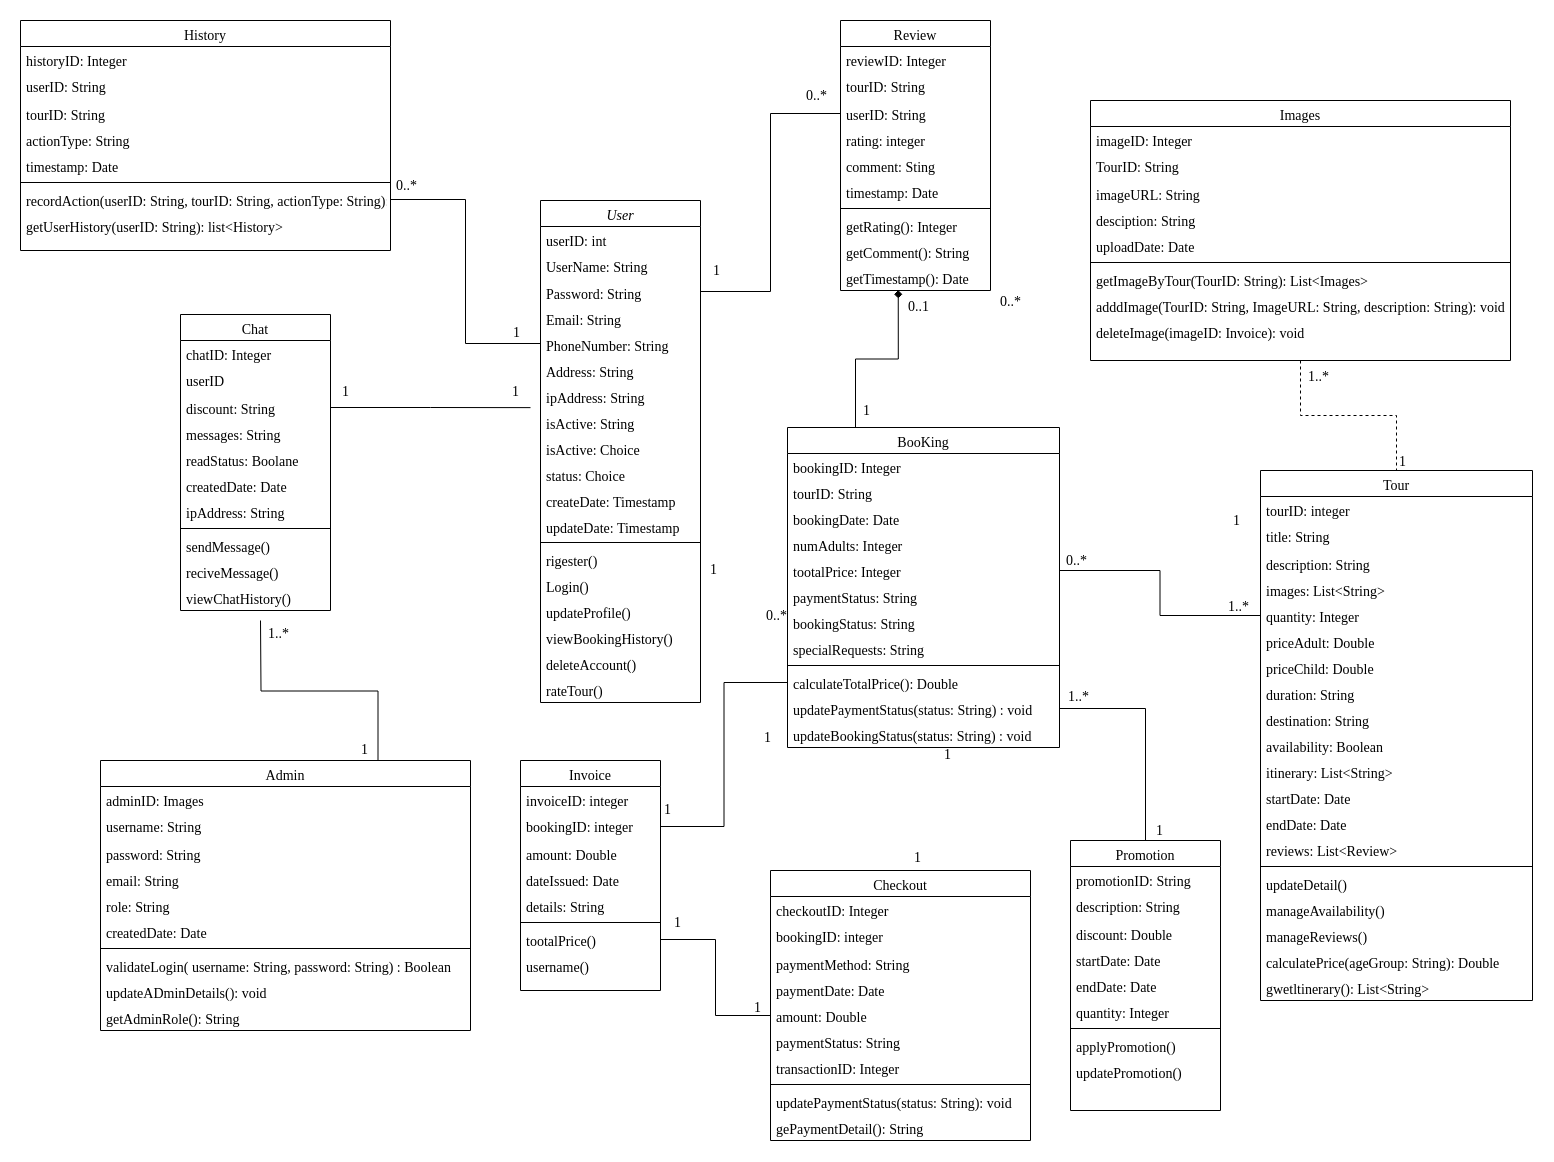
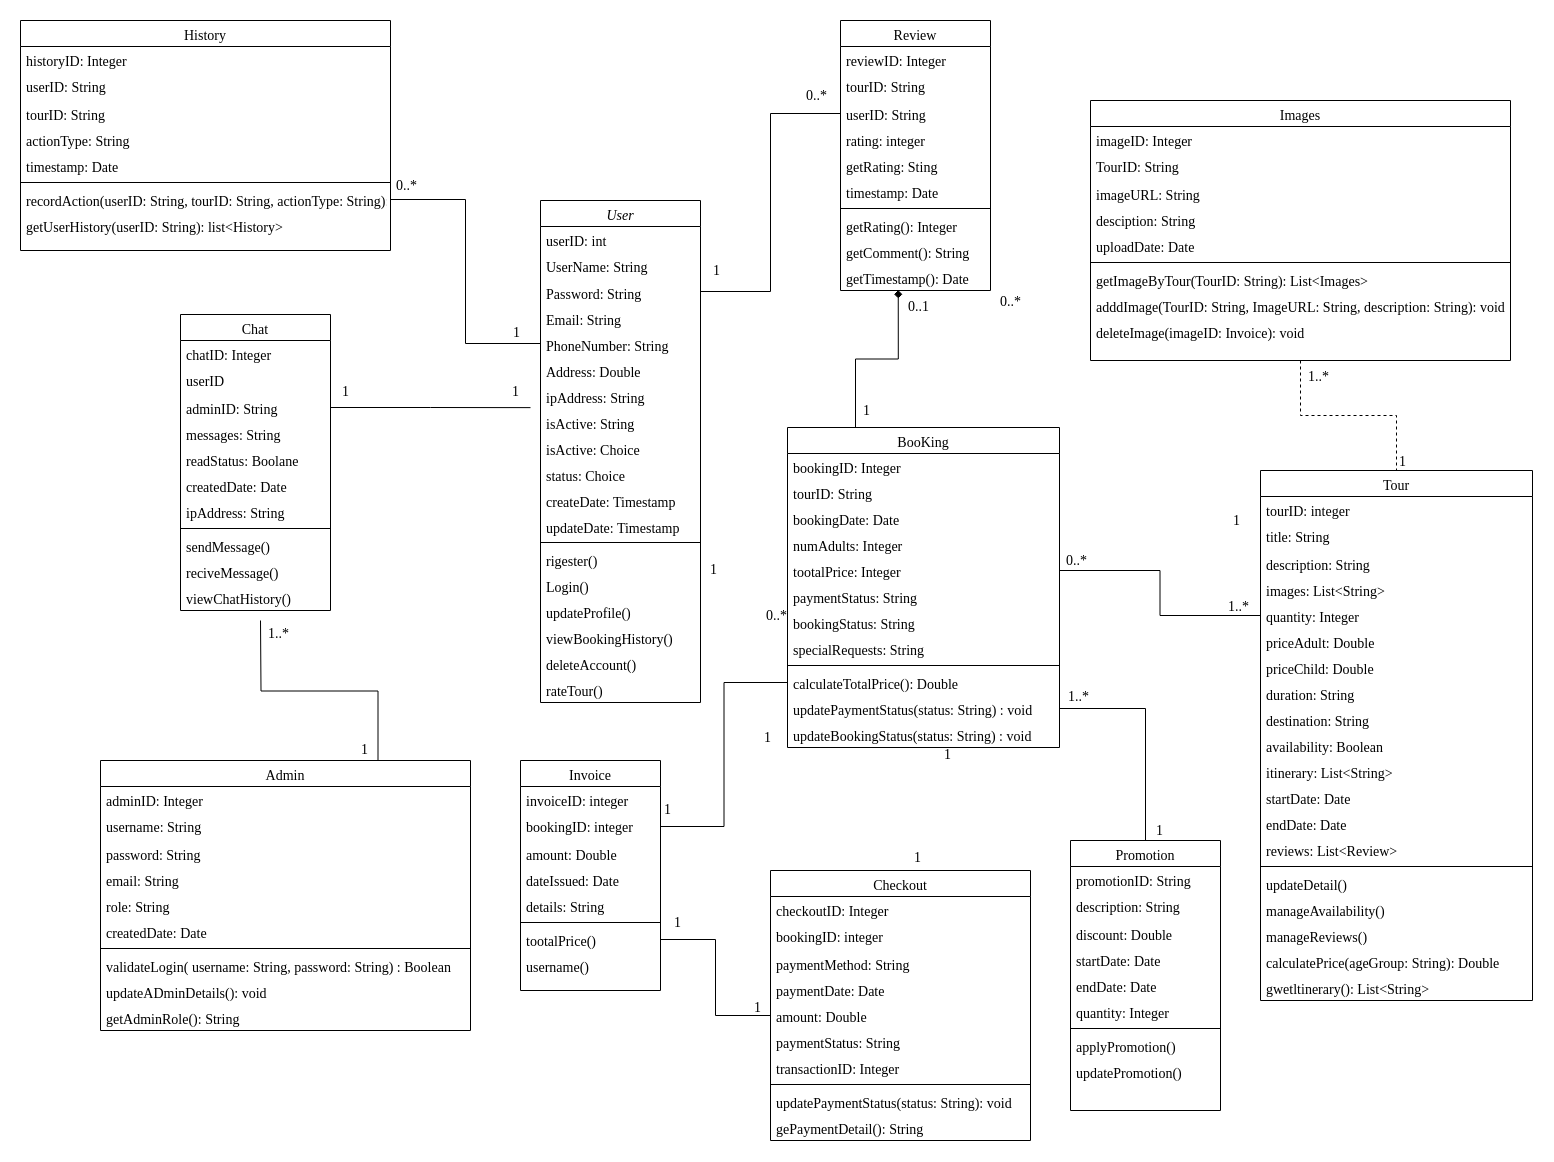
node "comment: Sting": label "comment: Sting" -> "getRating: Sting"
node "Address: String": label "Address: String" -> "Address: Double"
node "discount: String": label "discount: String" -> "adminID: String"
node "adminID: Images": label "adminID: Images" -> "adminID: Integer"
